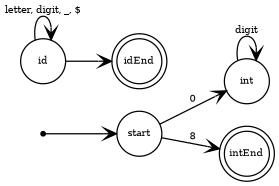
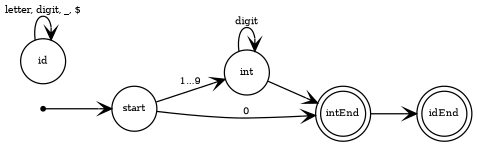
edge "id" -> "idEnd": now "intEnd" -> "idEnd"
edge "int" -> "intEnd": added
edge "start" -> "int": label "0" -> "1...9"
edge "start" -> "intEnd": label "8" -> "0"
